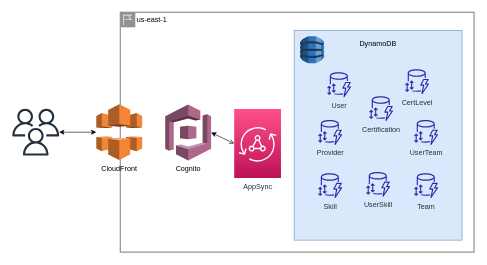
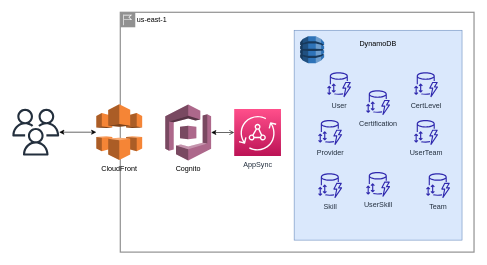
node "CertLevel": moved (417, 82) -> (426, 85)
node "Certification": moved (381, 109) -> (378, 103)
node "AppSync": size 47x69 -> 47x47
node "Team": moved (426, 186) -> (438, 186)
